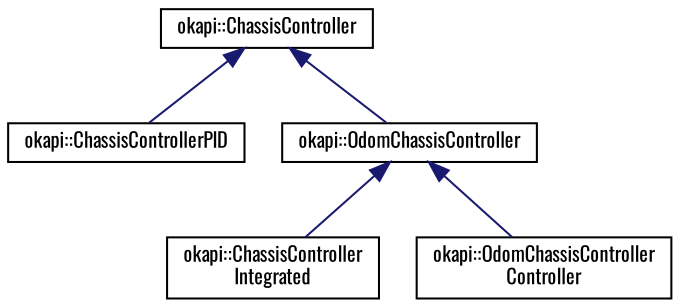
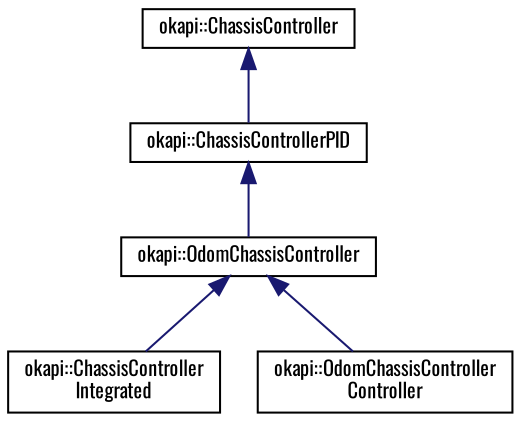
edge "okapi::OdomChassisController" -> "okapi::ChassisController": now "okapi::OdomChassisController" -> "okapi::ChassisControllerPID"
